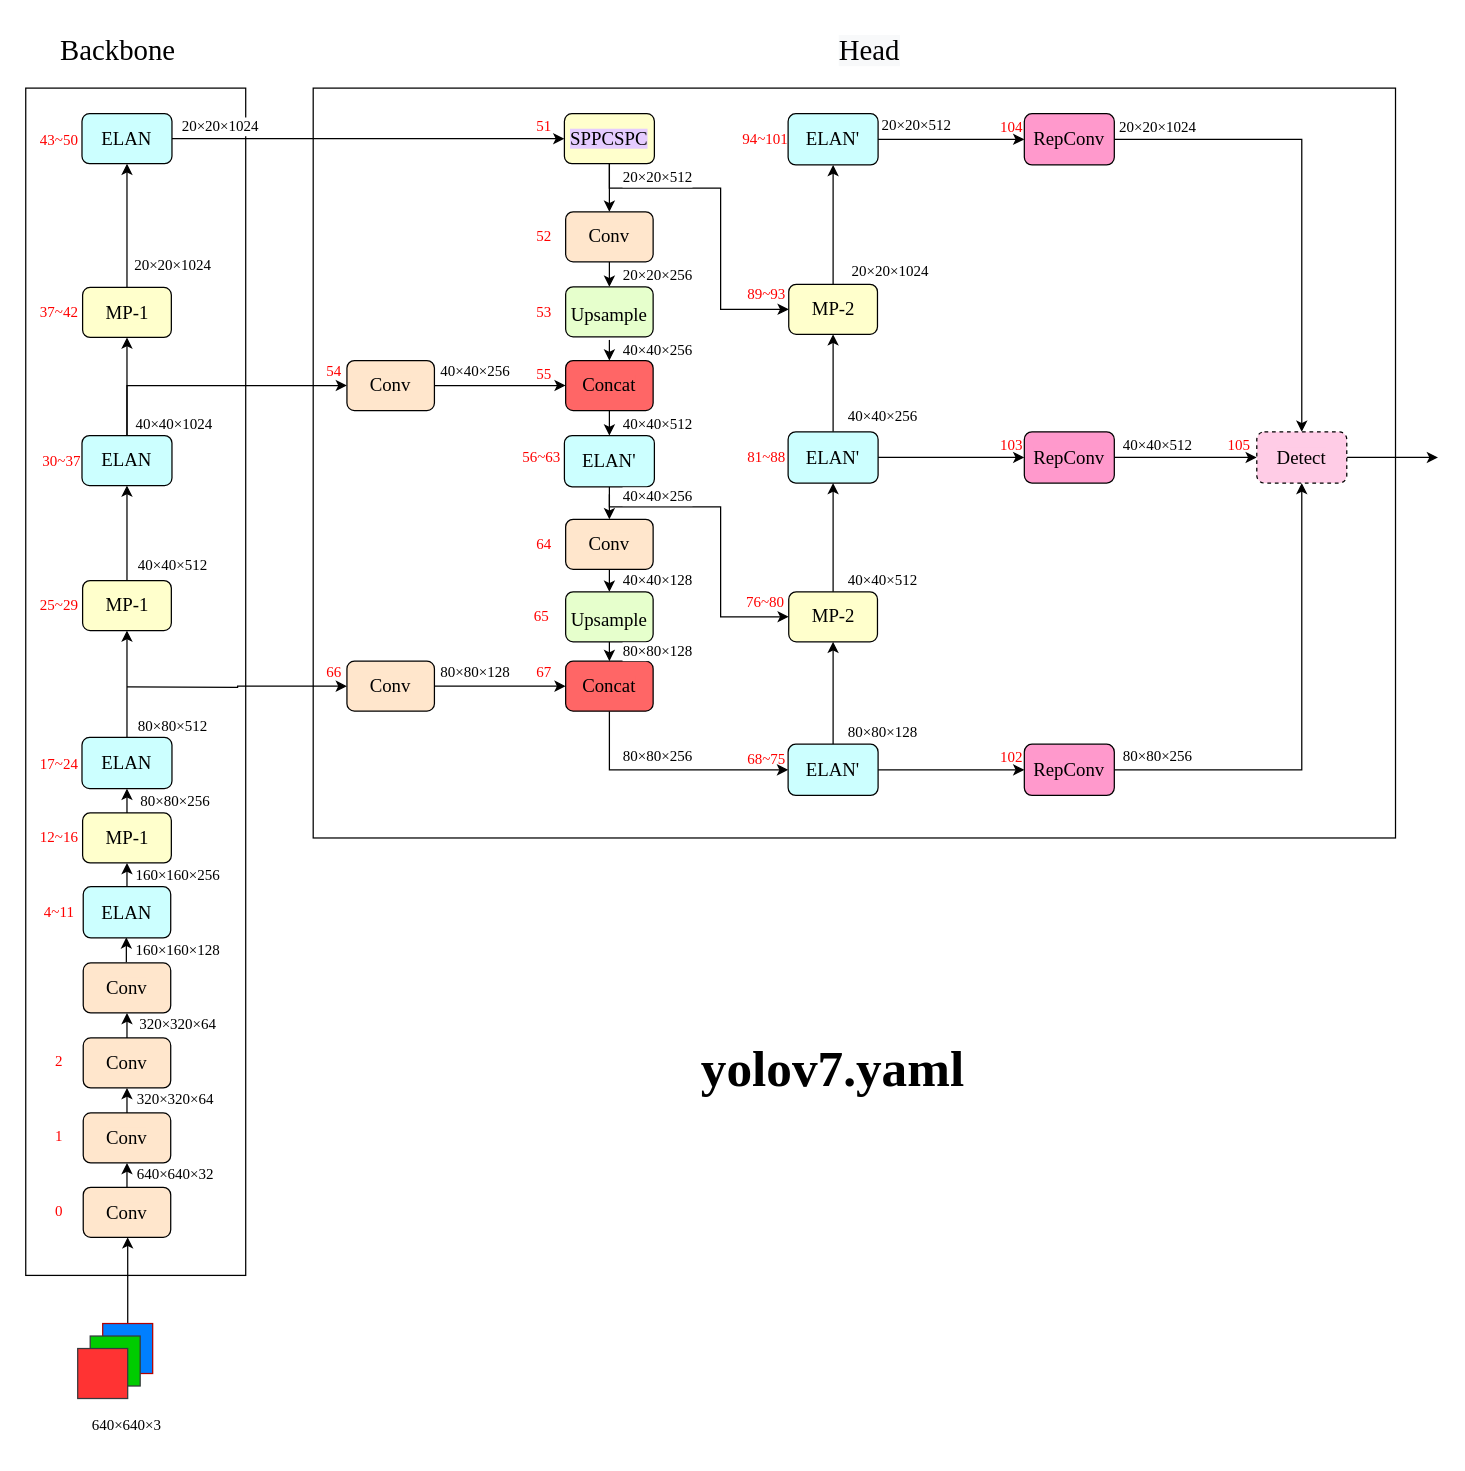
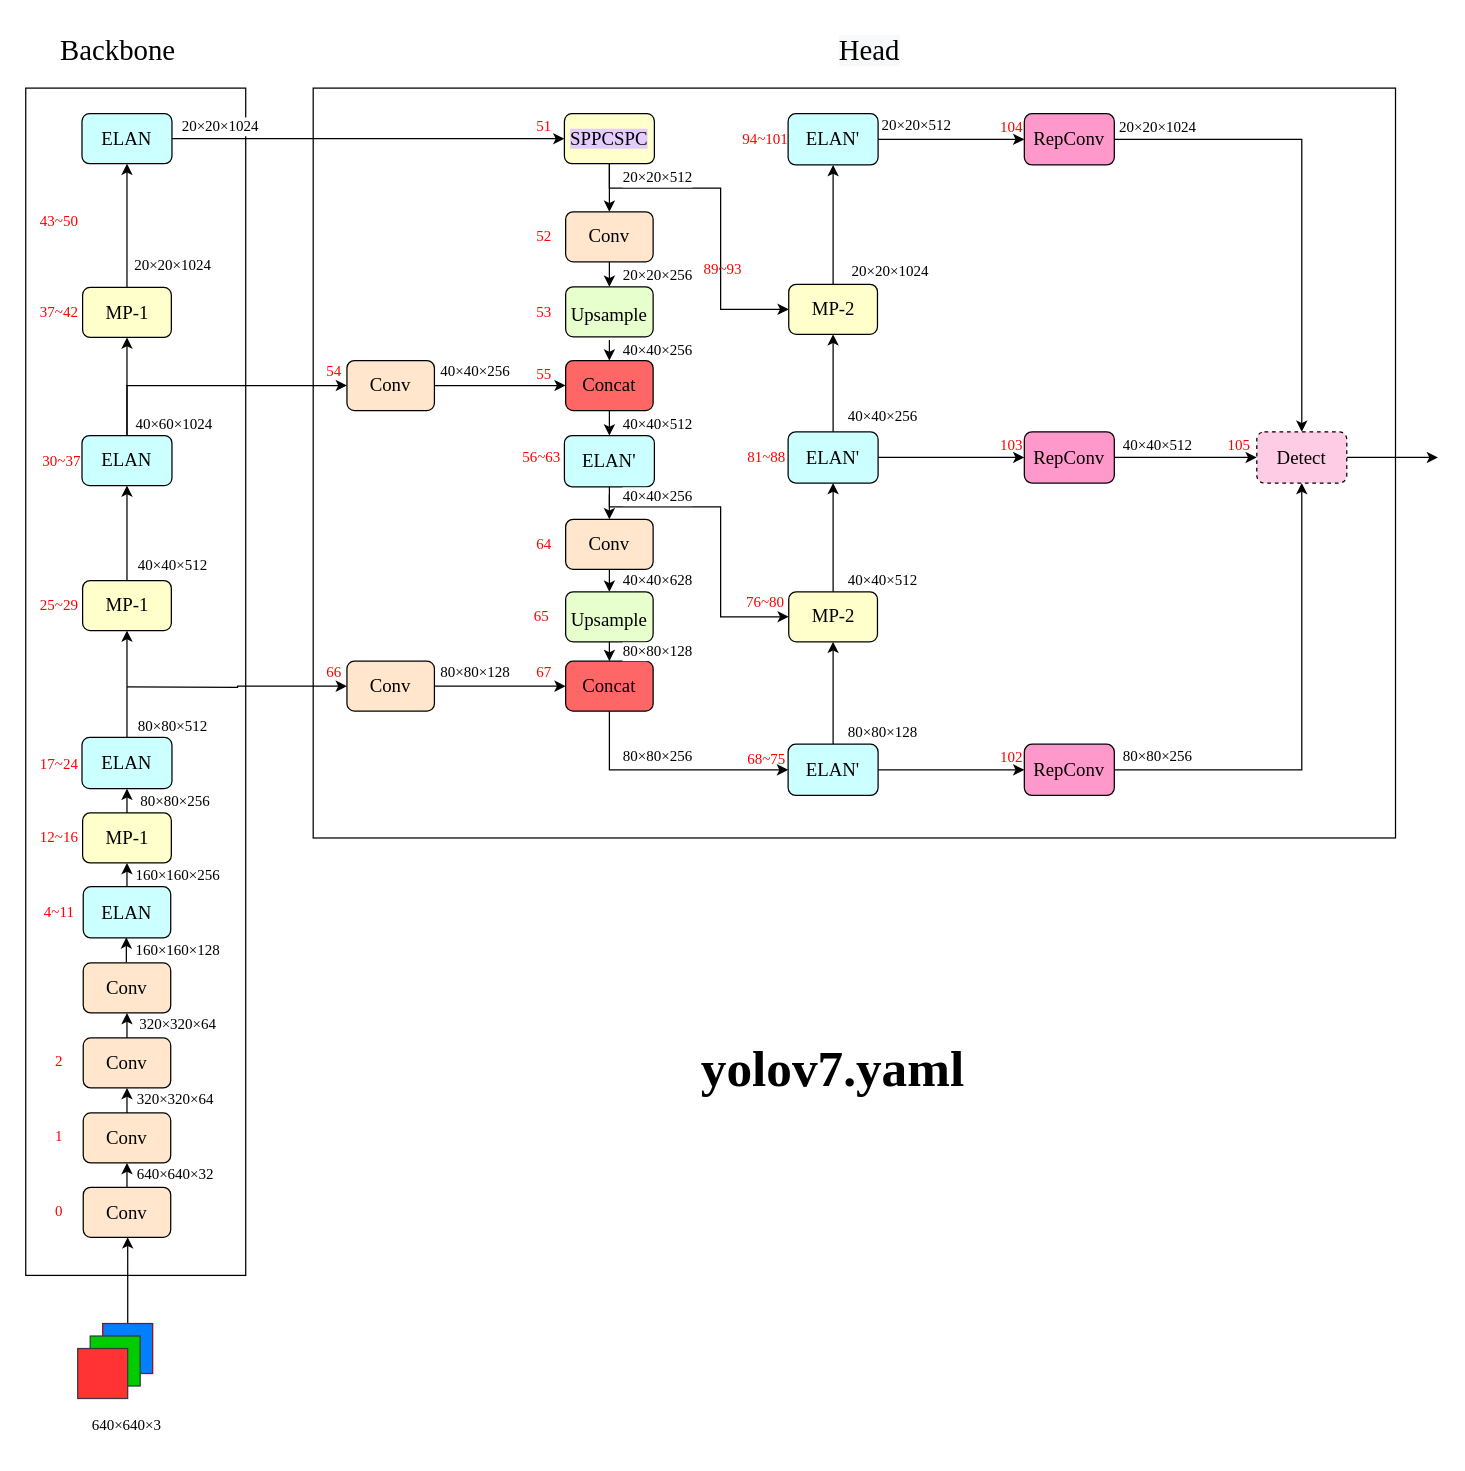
node "43~50": moved (59, 141) -> (59, 222)
node "89~93": moved (767, 294) -> (723, 269)
node "40×40×1024": label "40×40×1024" -> "40×60×1024"
node "40×40×128": label "40×40×128" -> "40×40×628"
